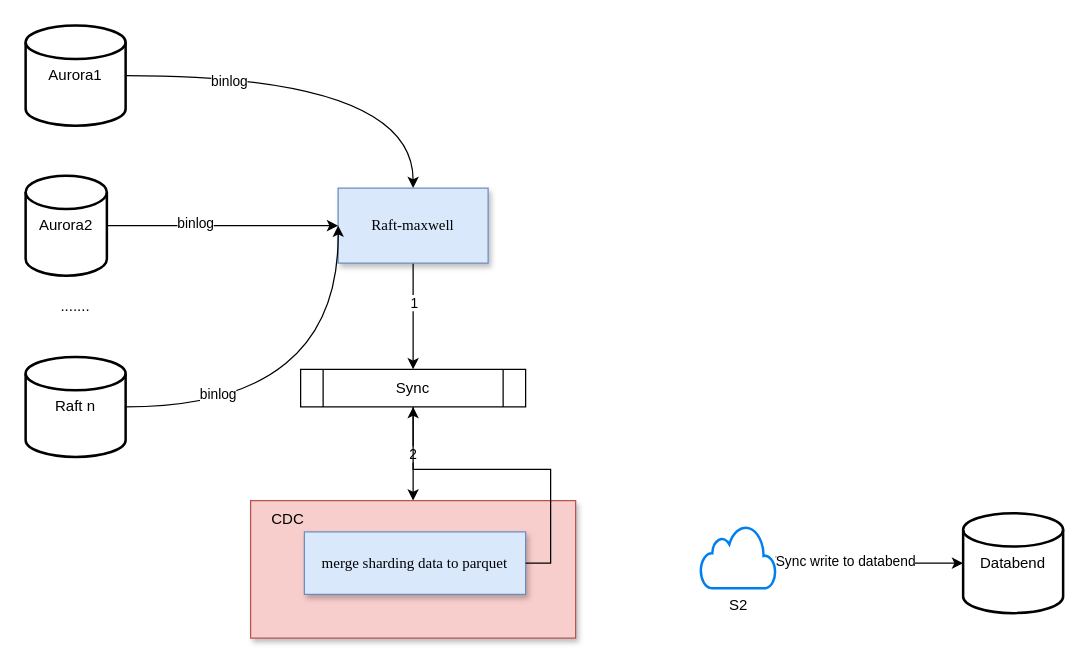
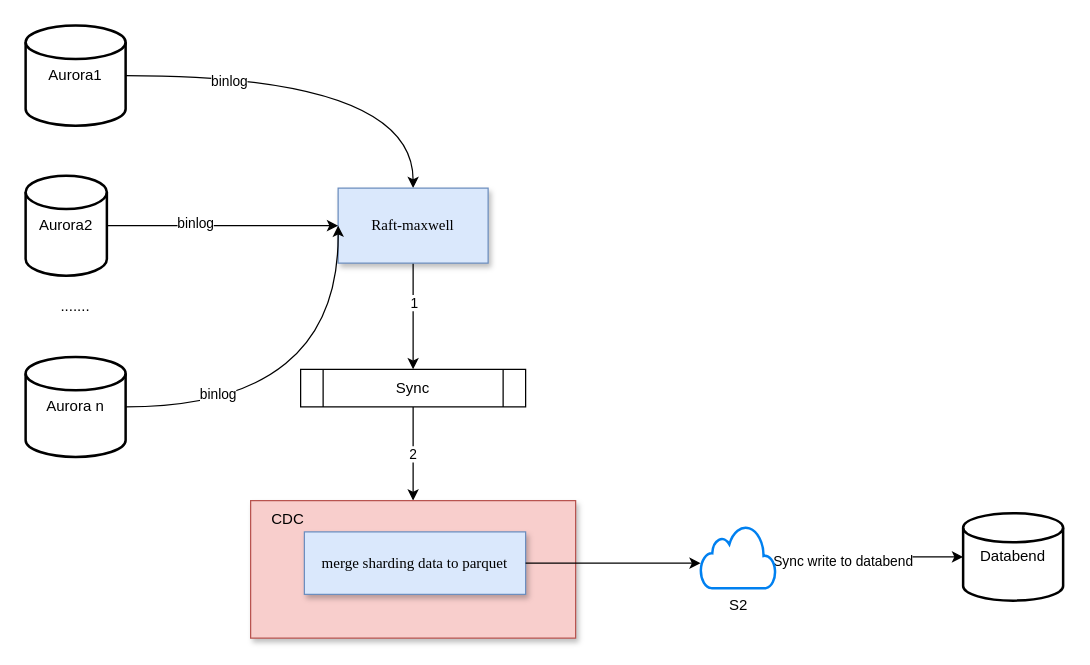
node "Raft n": label "Raft n" -> "Aurora n"
edge "merge sharding data to parquet" -> "Sync": now "merge sharding data to parquet" -> "S2"
node "Databend": size 100x100 -> 100x88
